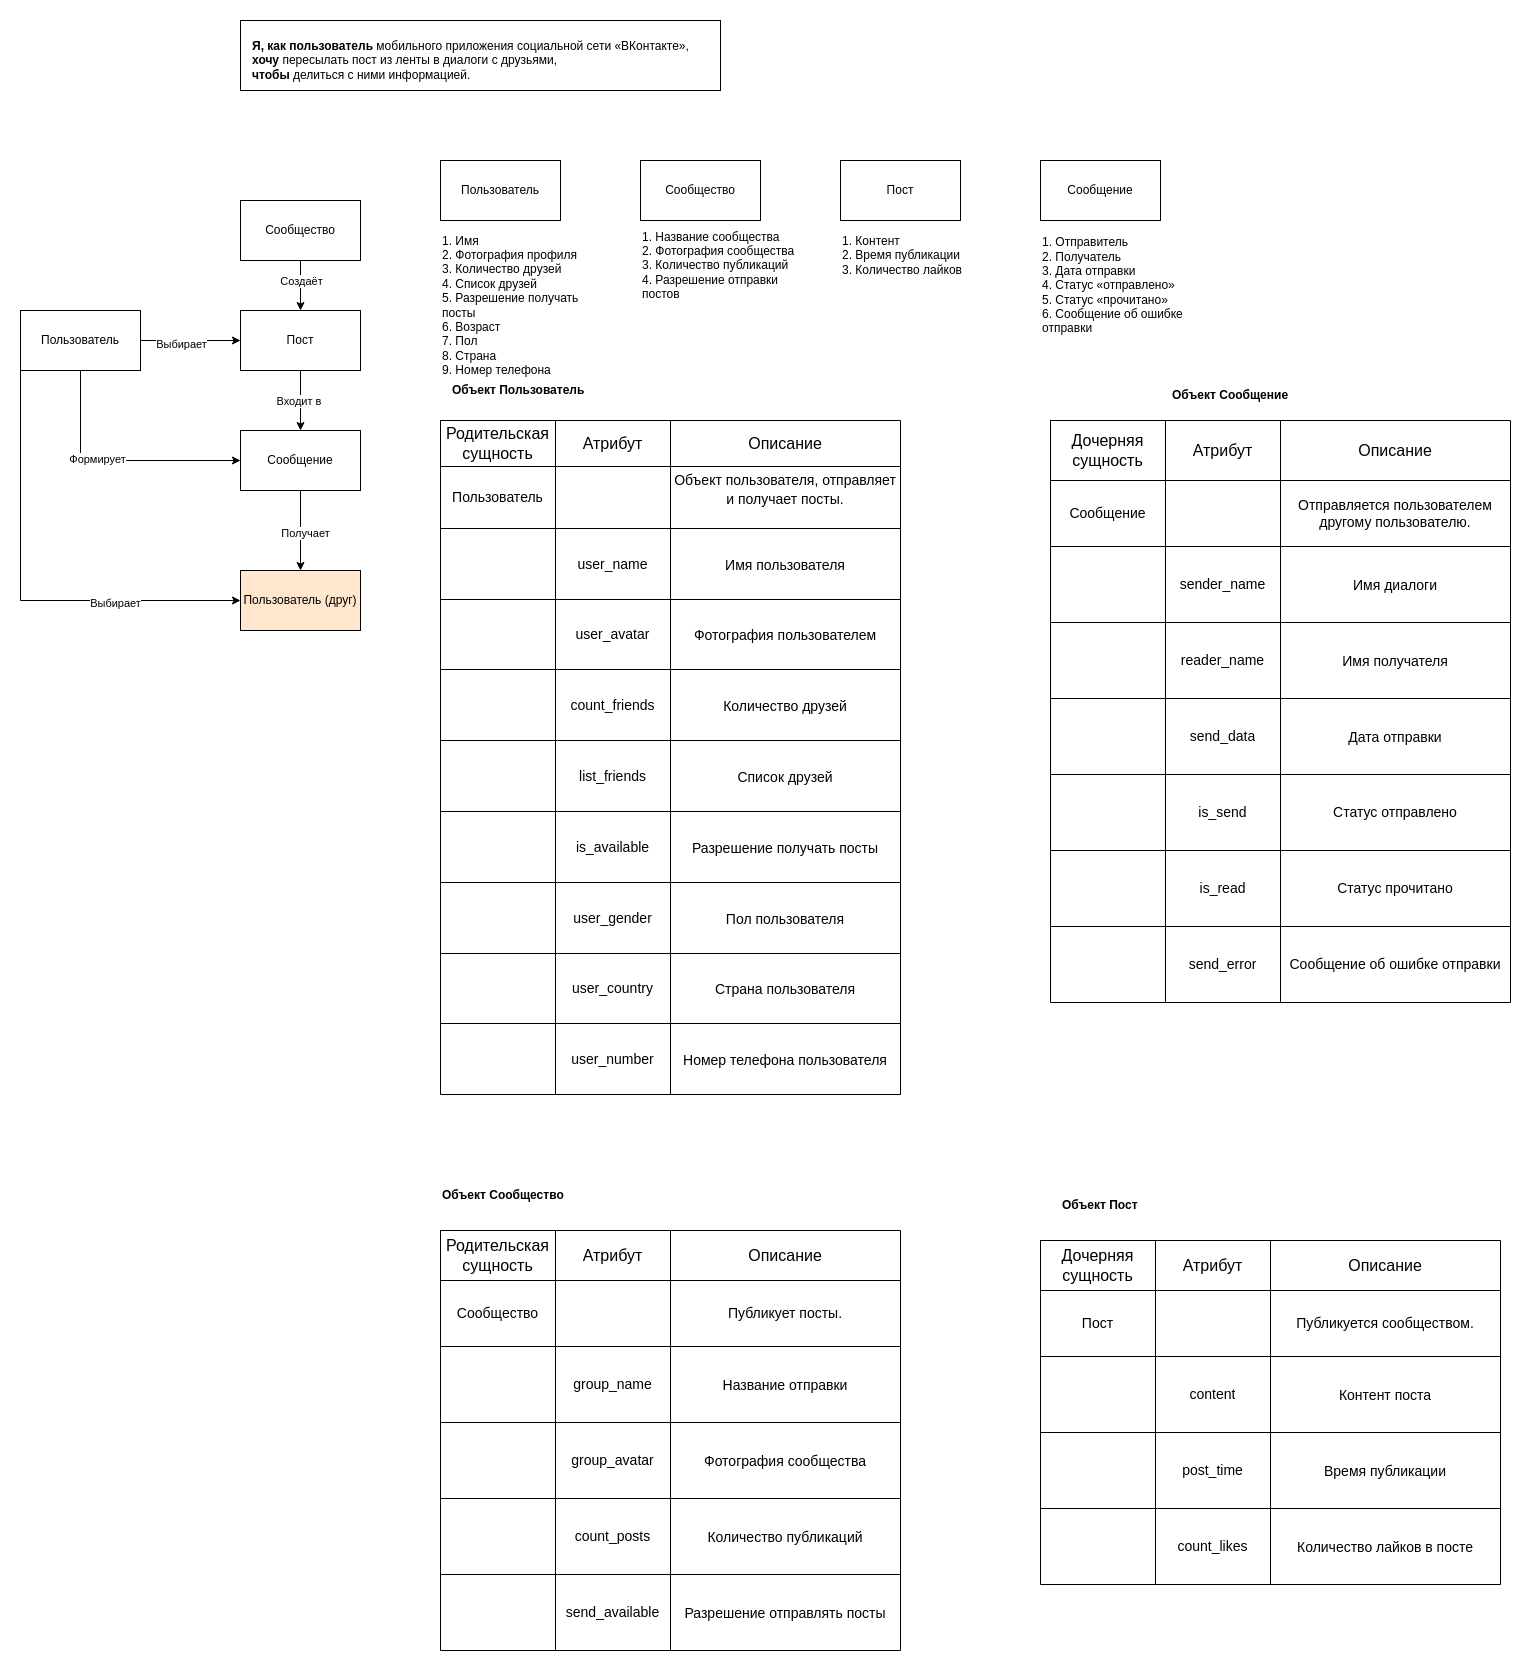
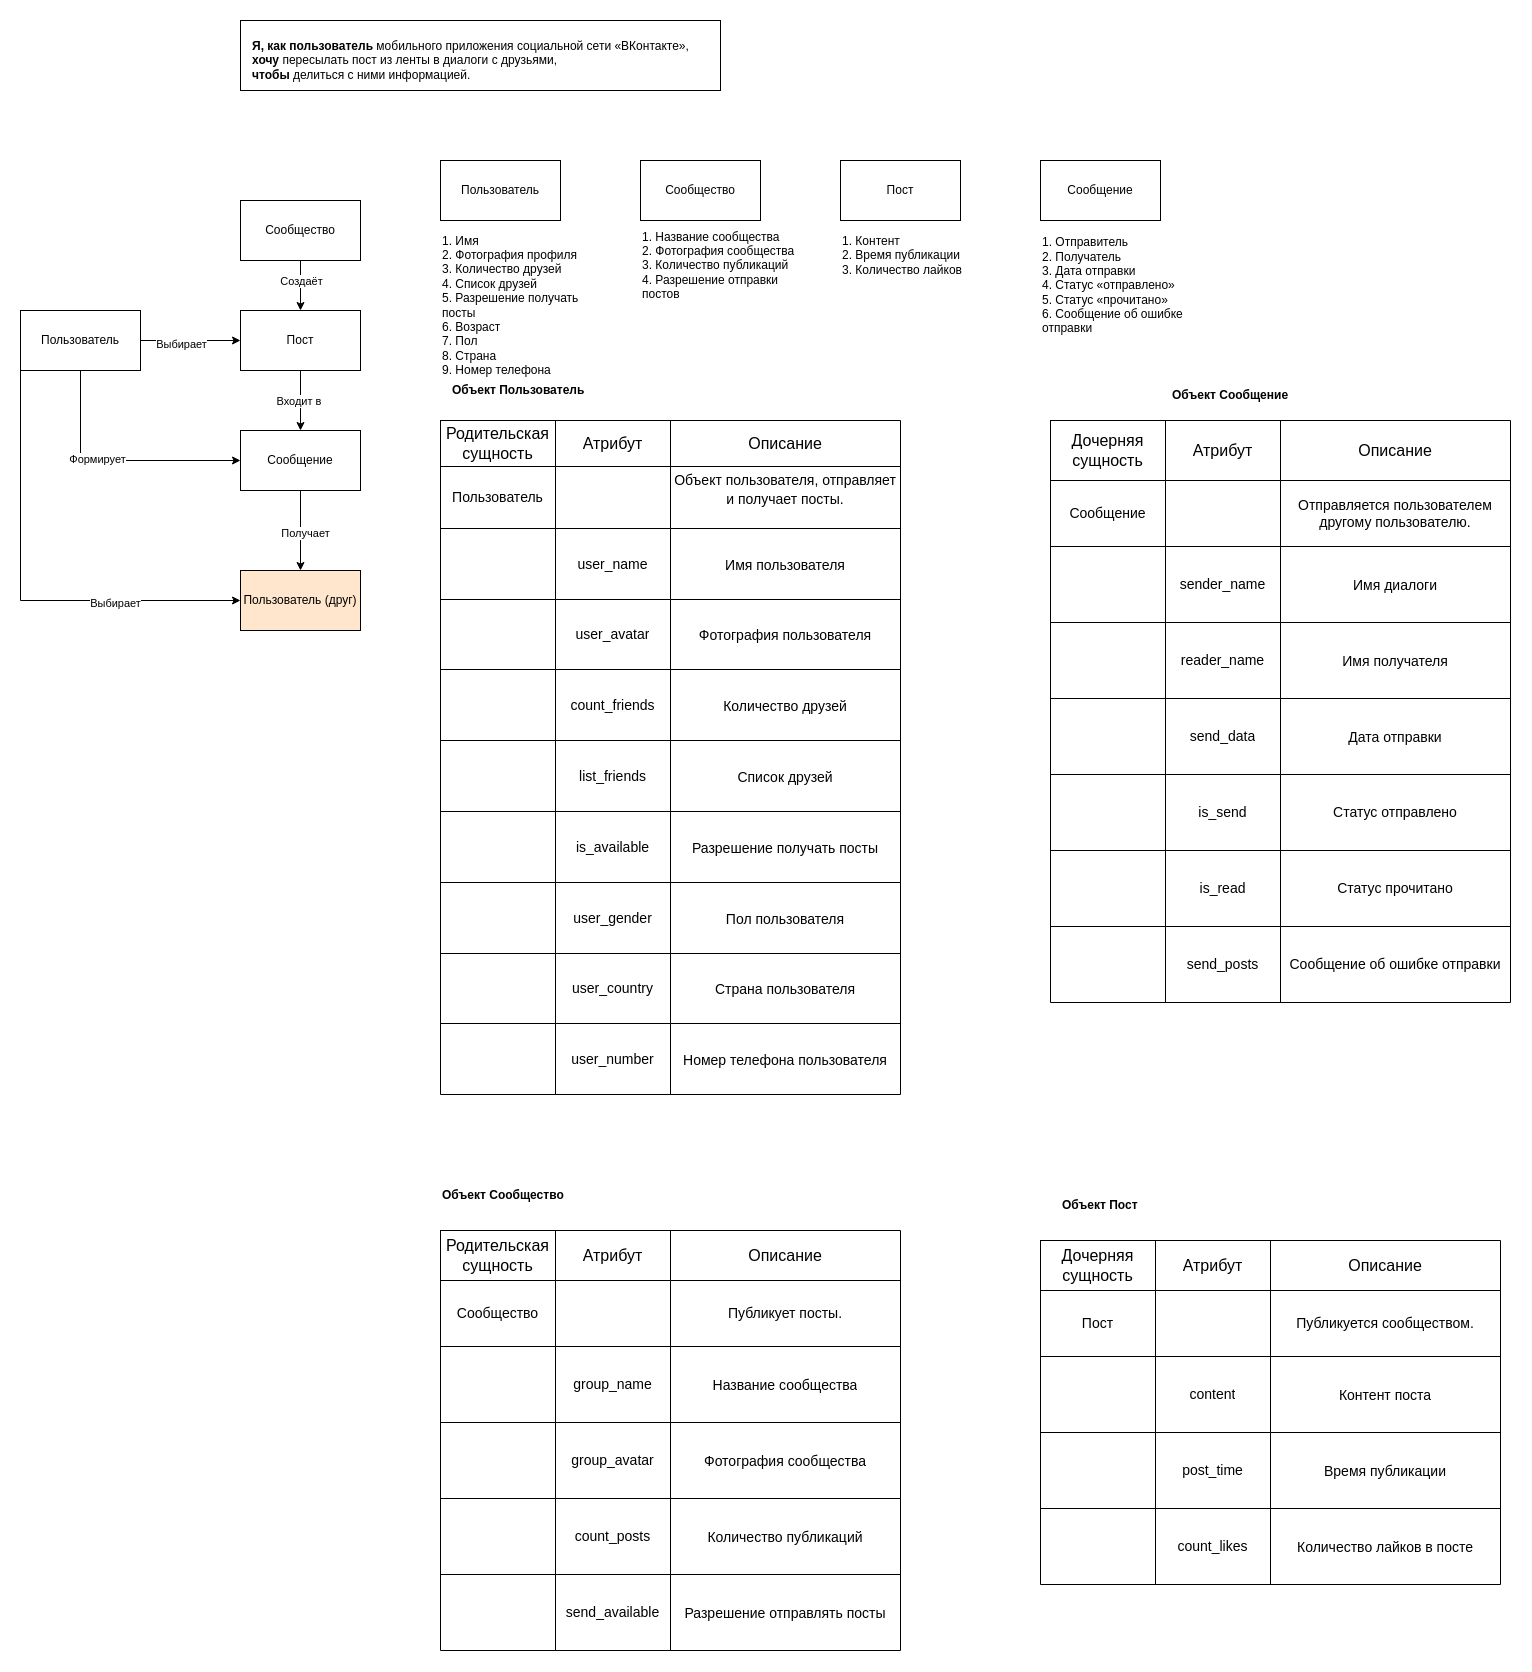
node "Фотография пользователем": label "Фотография пользователем" -> "Фотография пользователя"
node "send_error": label "send_error" -> "send_posts"
node "Название отправки": label "Название отправки" -> "Название сообщества"
